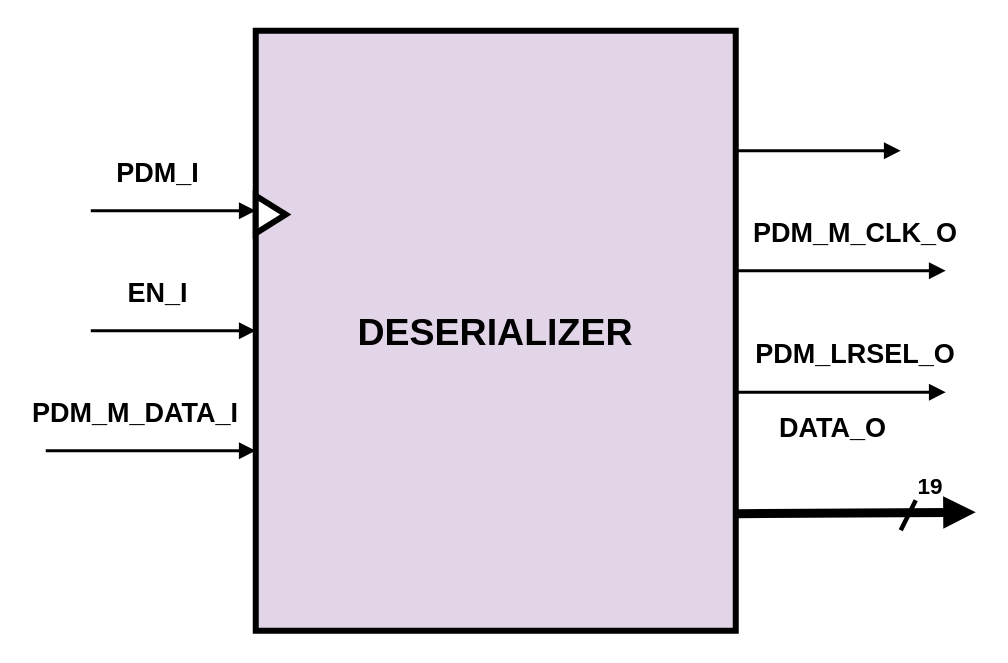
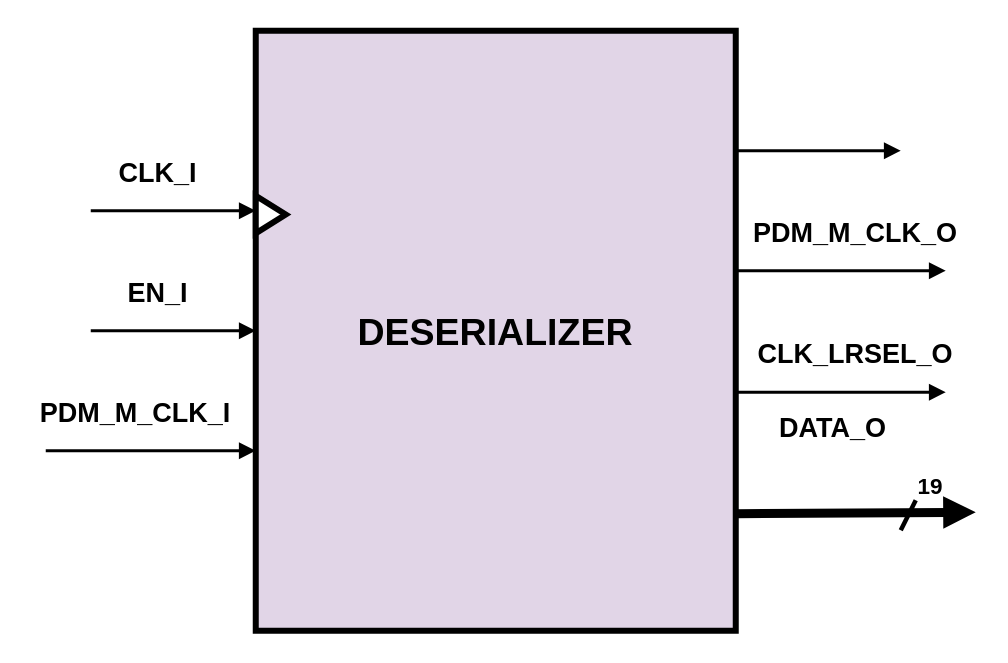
node "PDM_I": label "PDM_I" -> "CLK_I"
node "PDM_LRSEL_O": label "PDM_LRSEL_O" -> "CLK_LRSEL_O"
node "PDM_M_DATA_I": label "PDM_M_DATA_I" -> "PDM_M_CLK_I"
